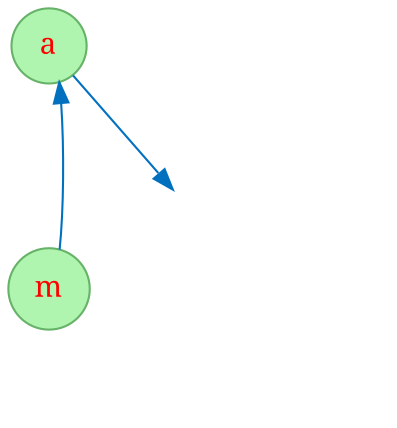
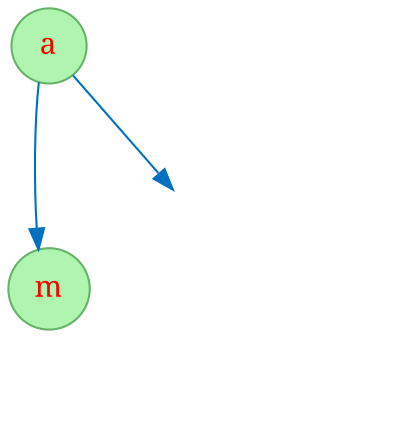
edge "m" -> "a": reversed
